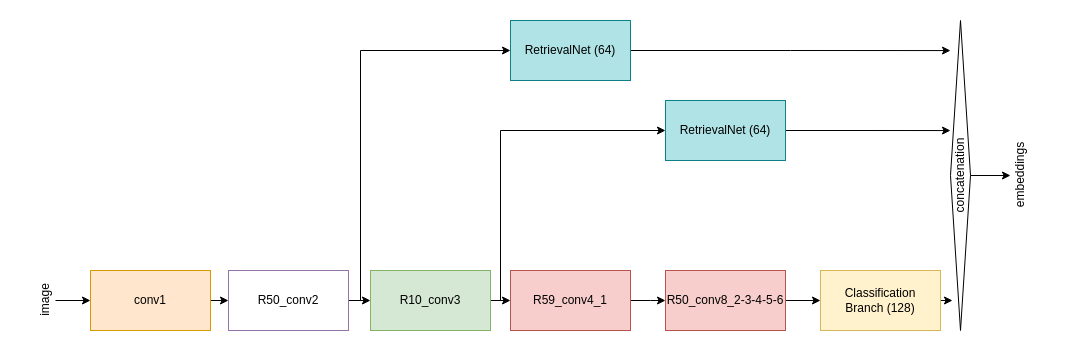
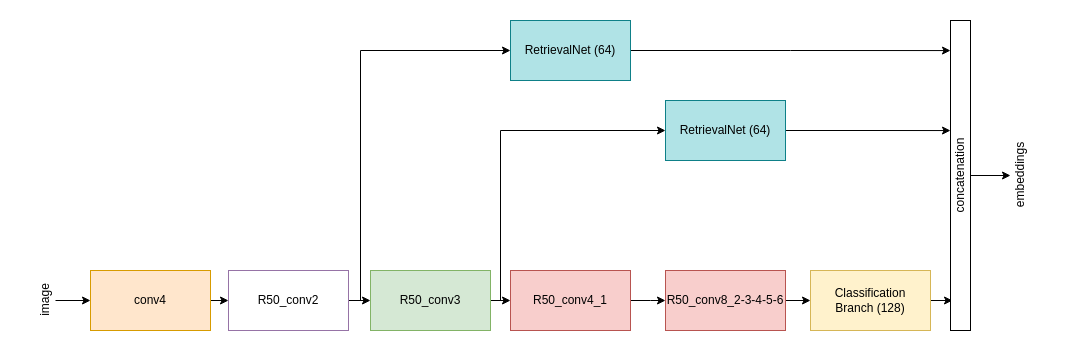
node "concatenation": shape diamond -> rectangle
node "conv1": label "conv1" -> "conv4"
node "R10_conv3": label "R10_conv3" -> "R50_conv3"
node "R59_conv4_1": label "R59_conv4_1" -> "R50_conv4_1"
node "Classification Branch (128)": moved (881, 301) -> (871, 301)
